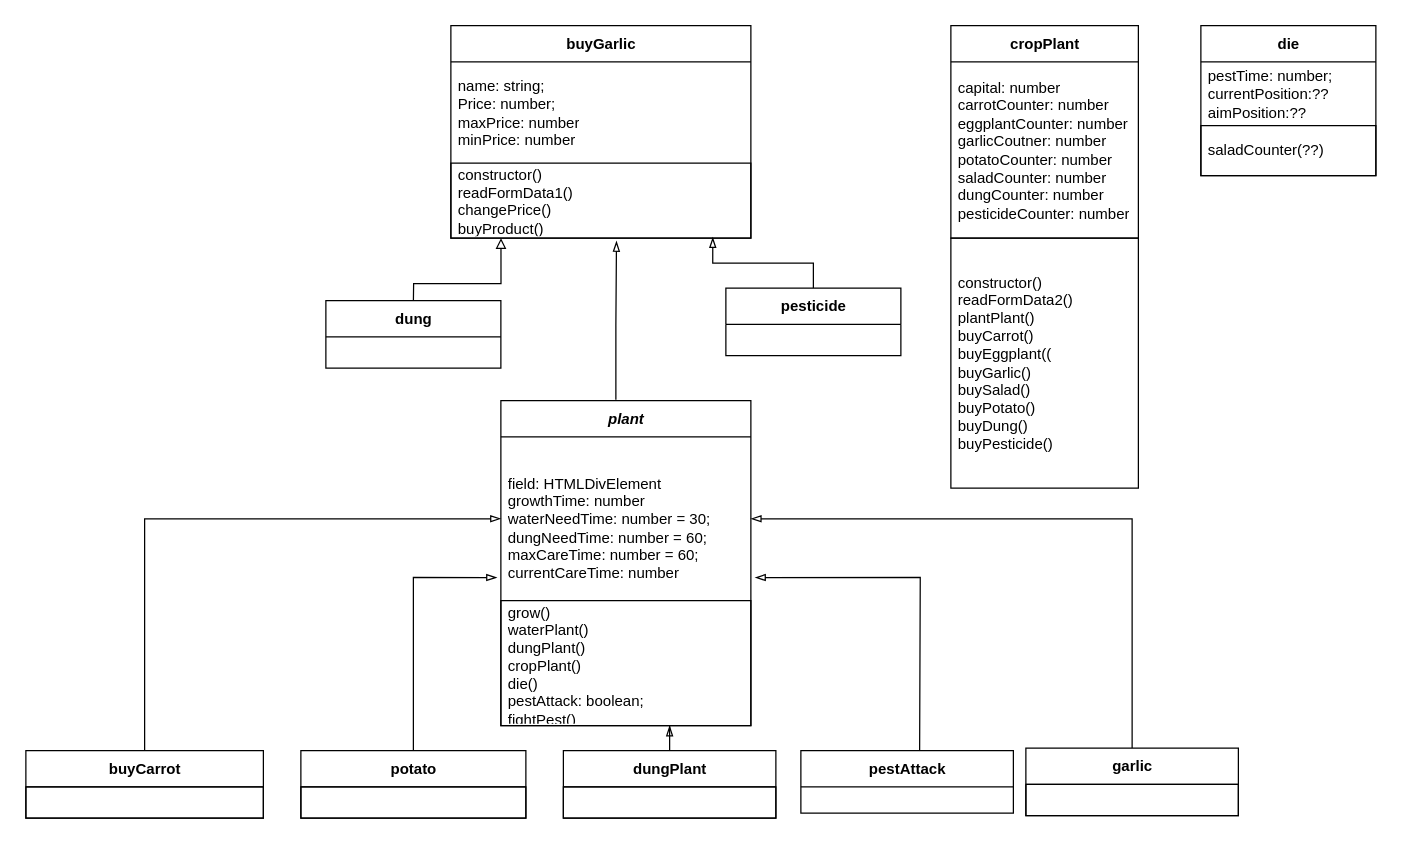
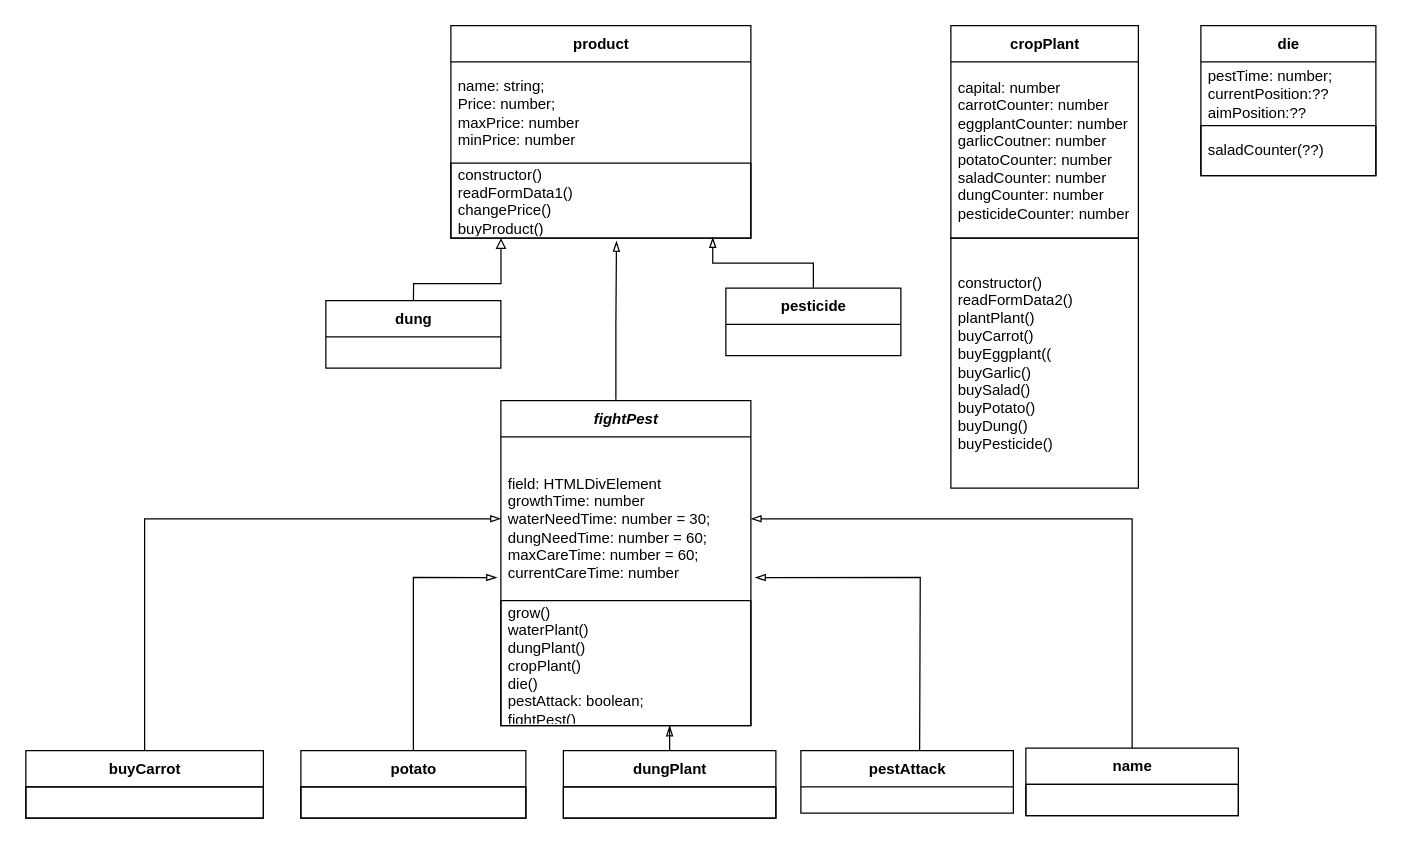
node "buyGarlic": label "buyGarlic" -> "product"
node "plant": label "plant" -> "fightPest"
node "garlic": label "garlic" -> "name"
